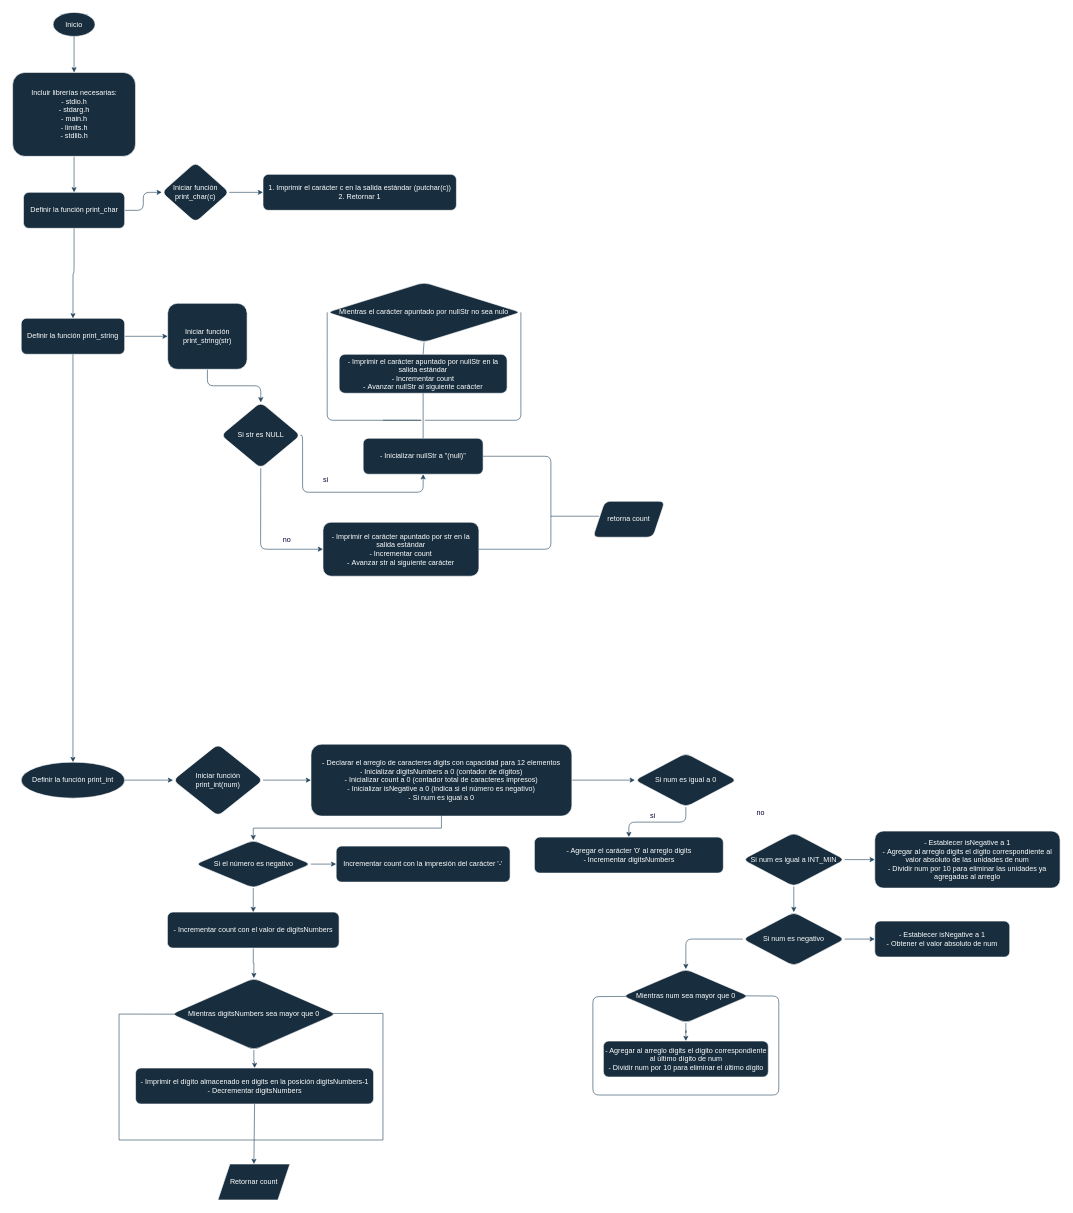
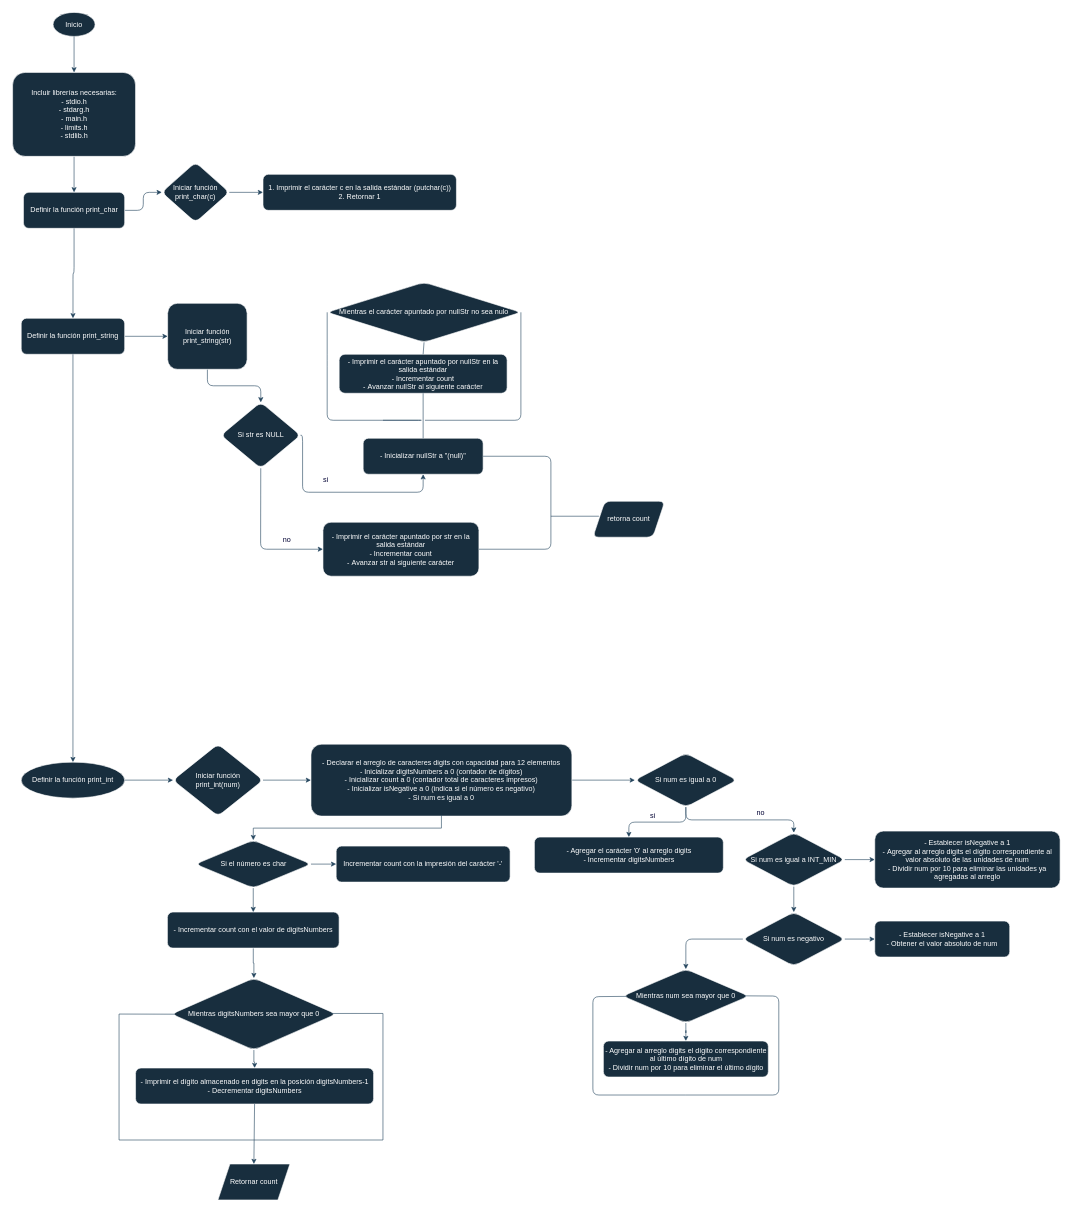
edge "Si num es igual a 0" -> "Si num es igual a INT_MIN": added
node "Si el número es negativo": label "Si el número es negativo" -> "Si el número es char"
